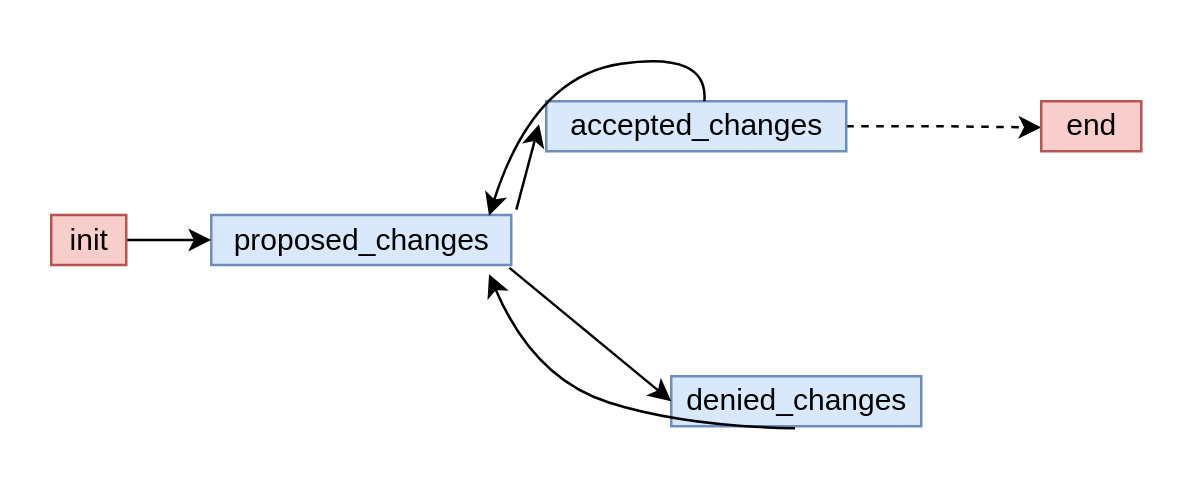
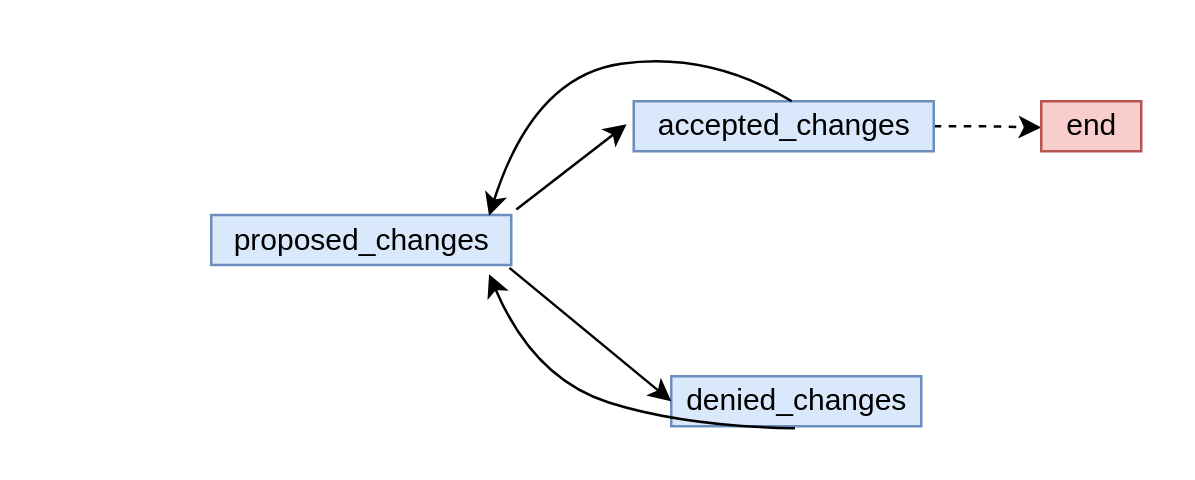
node "accepted_changes": moved (696, 126) -> (784, 126)
node "init": removed
edge "init" -> "proposed_changes": removed
